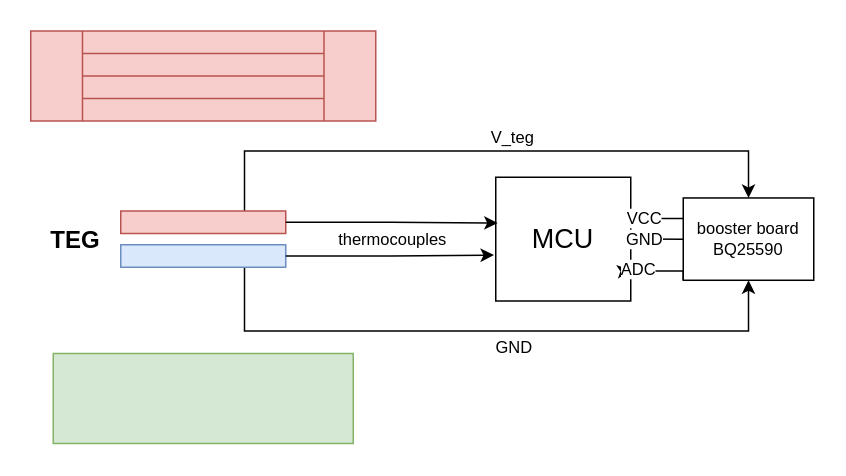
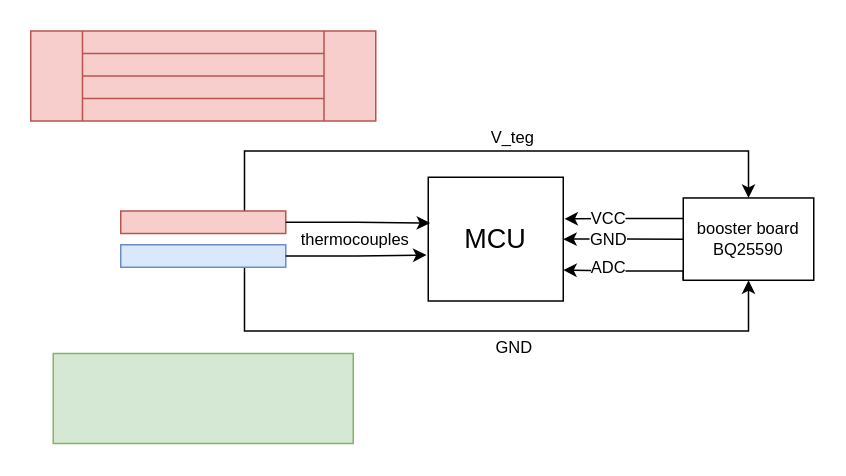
node "TEG": removed
node "MCU": moved (563, 239) -> (496, 239)
